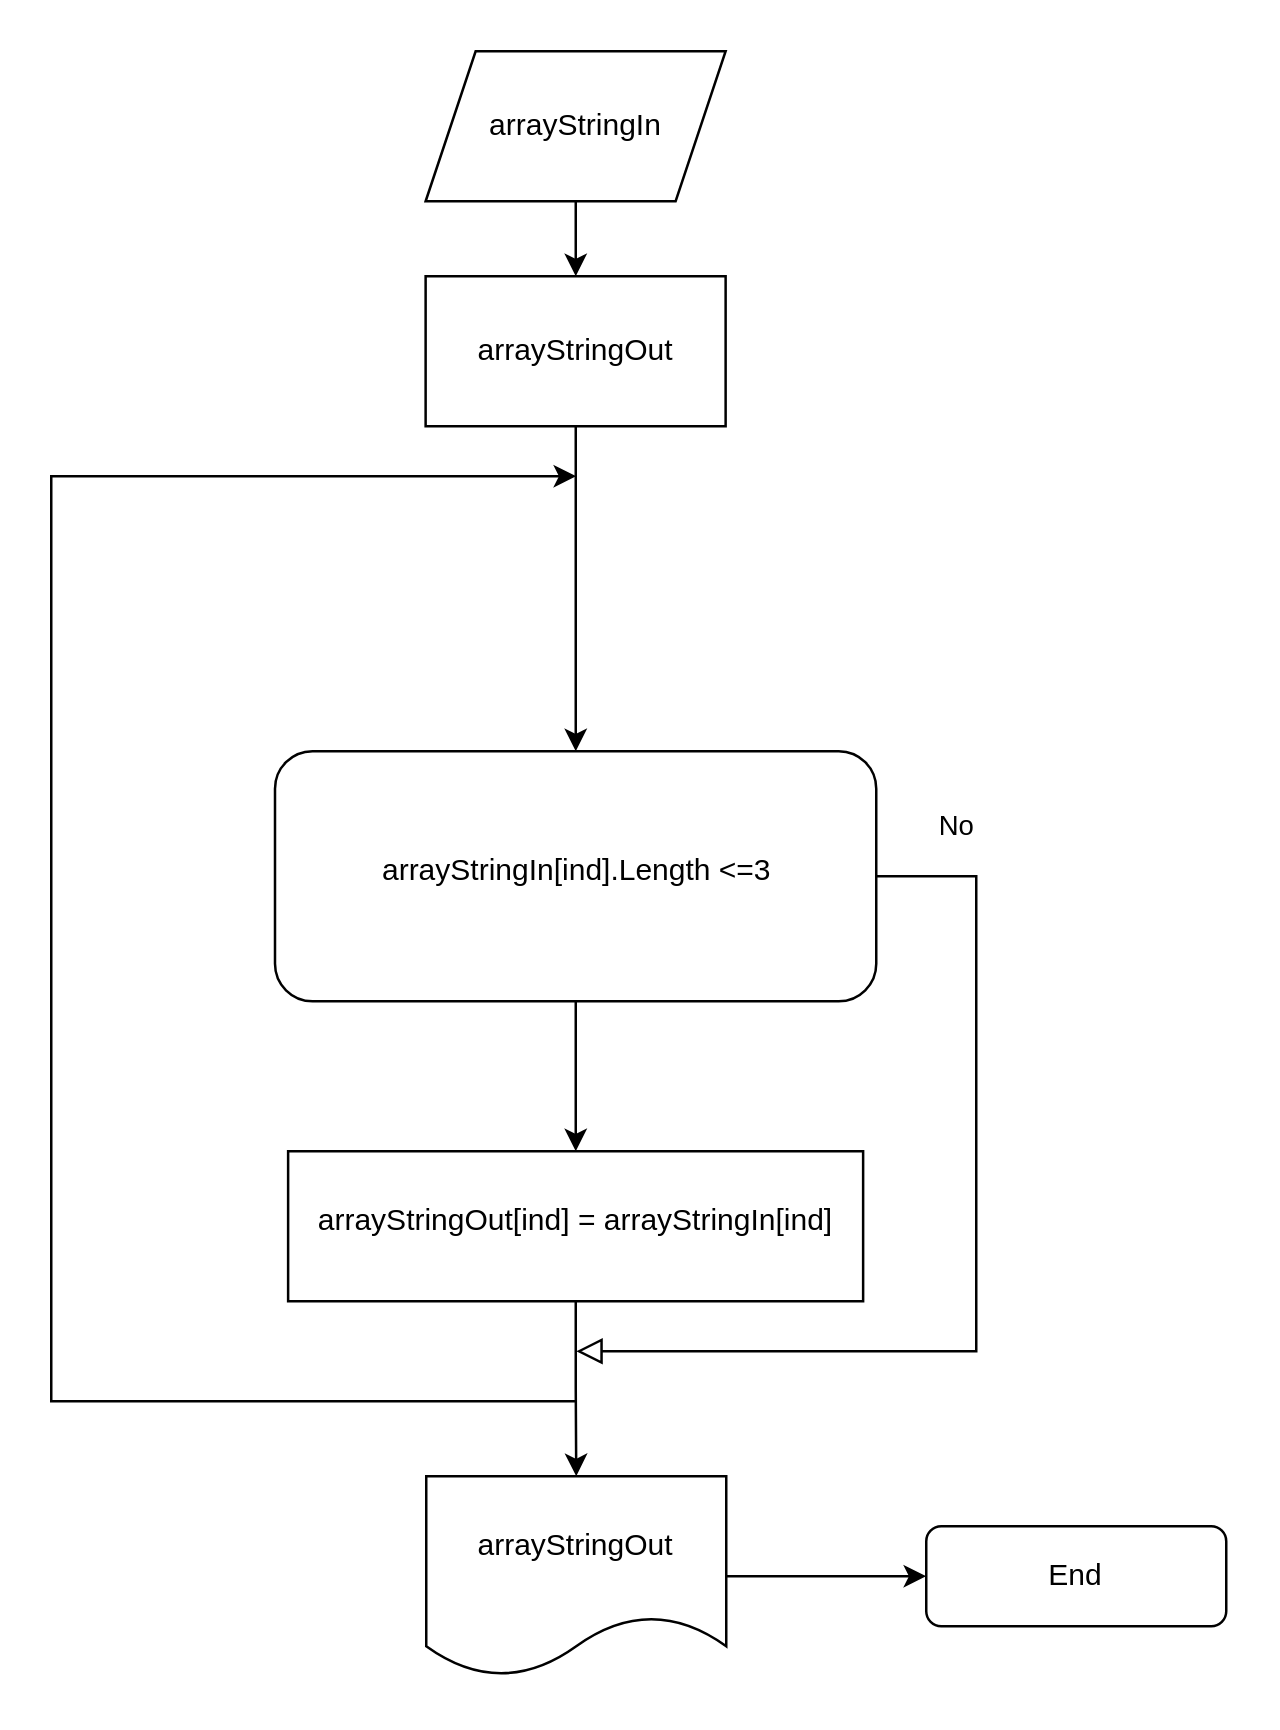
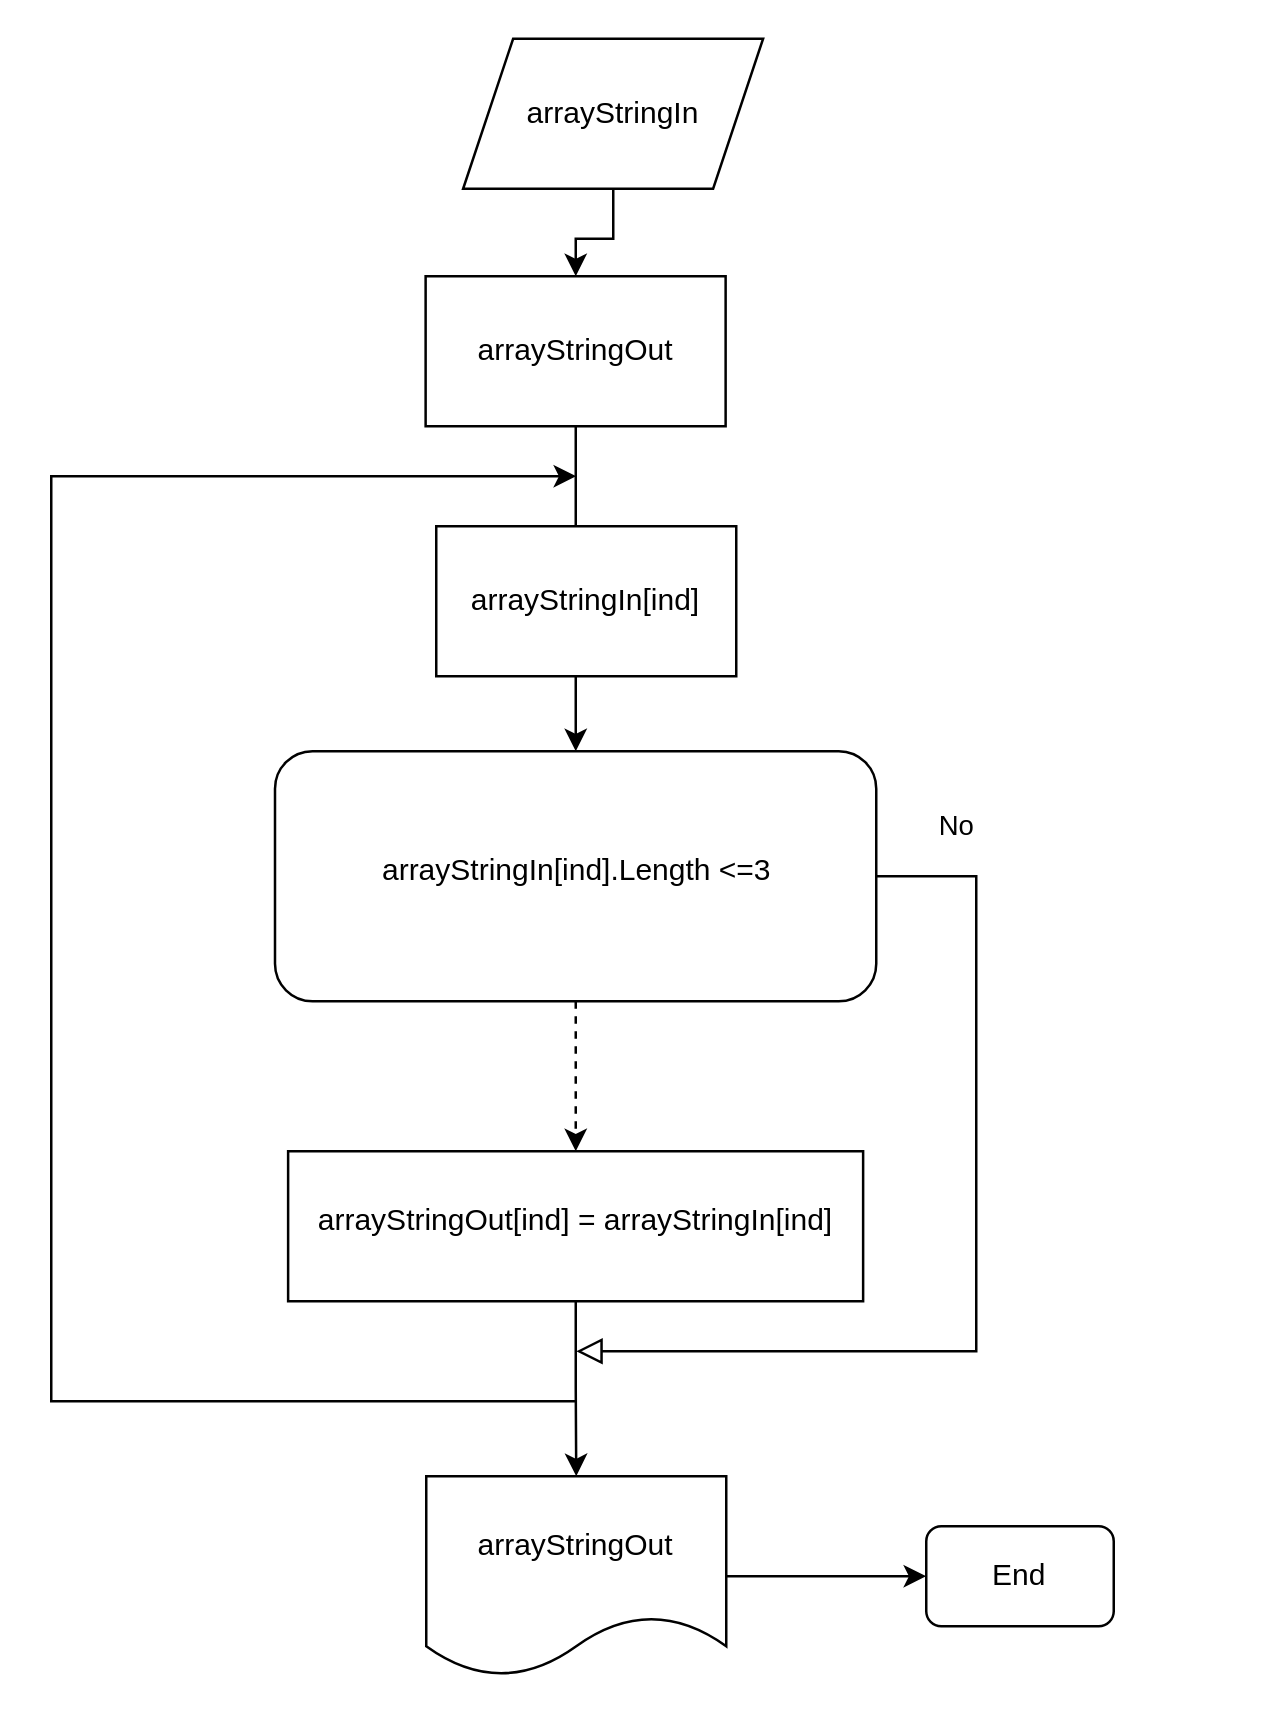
node "arrayStringIn": moved (576, 126) -> (613, 114)
node "arrayStringIn[ind]": added
edge "arrayStringIn[ind].Length <=3" -> "arrayStringOut[ind] = arrayStringIn[ind]": style solid -> dashed
node "End": size 300x100 -> 188x100
